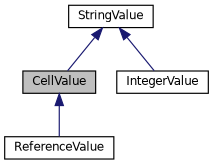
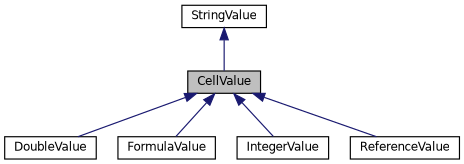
edge "IntegerValue" -> "StringValue": now "IntegerValue" -> "CellValue"
node "DoubleValue": added
node "FormulaValue": added
